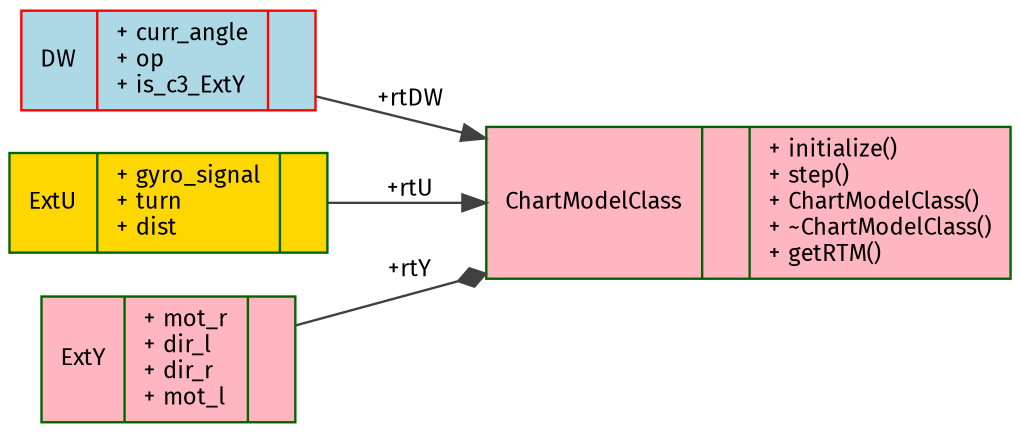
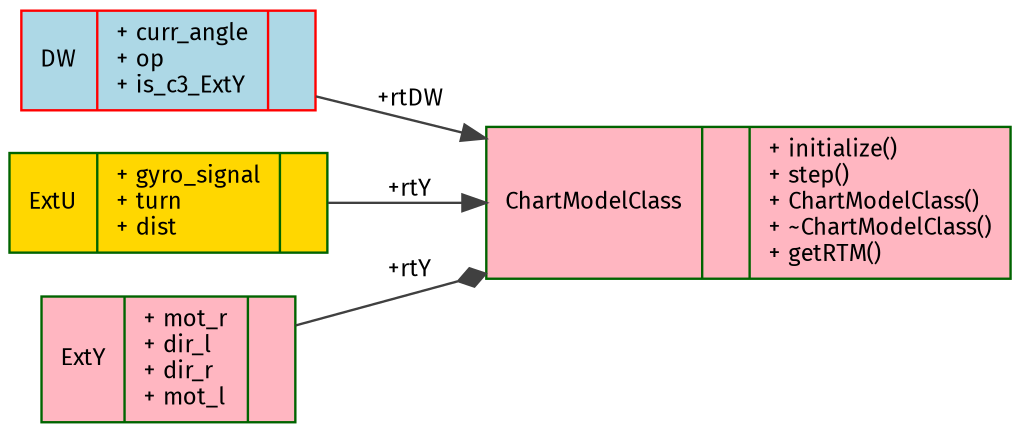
edge "ExtU" -> "ChartModelClass": label " +rtU" -> " +rtY"
